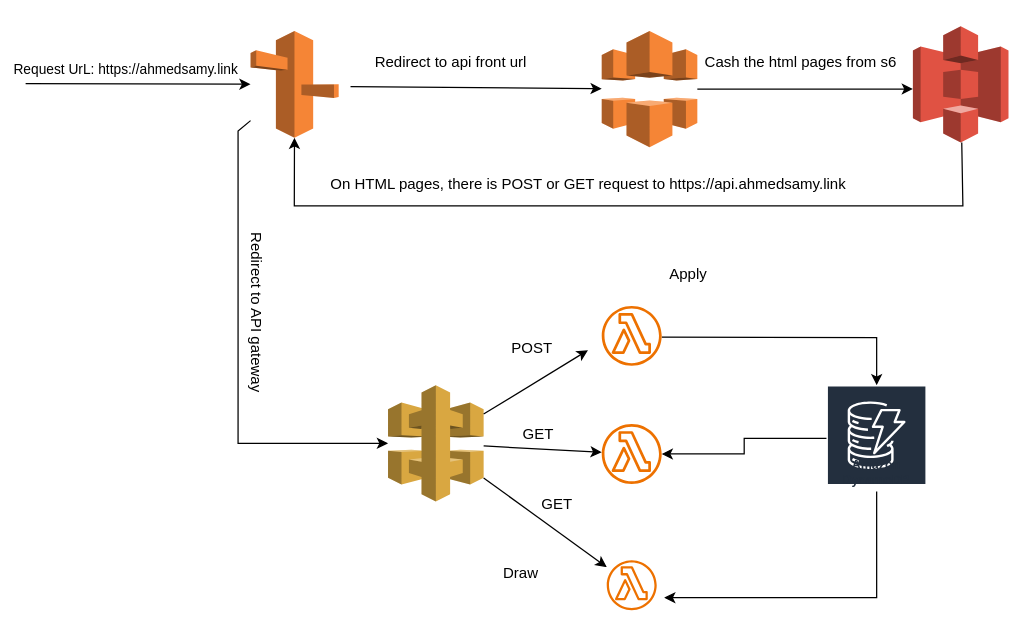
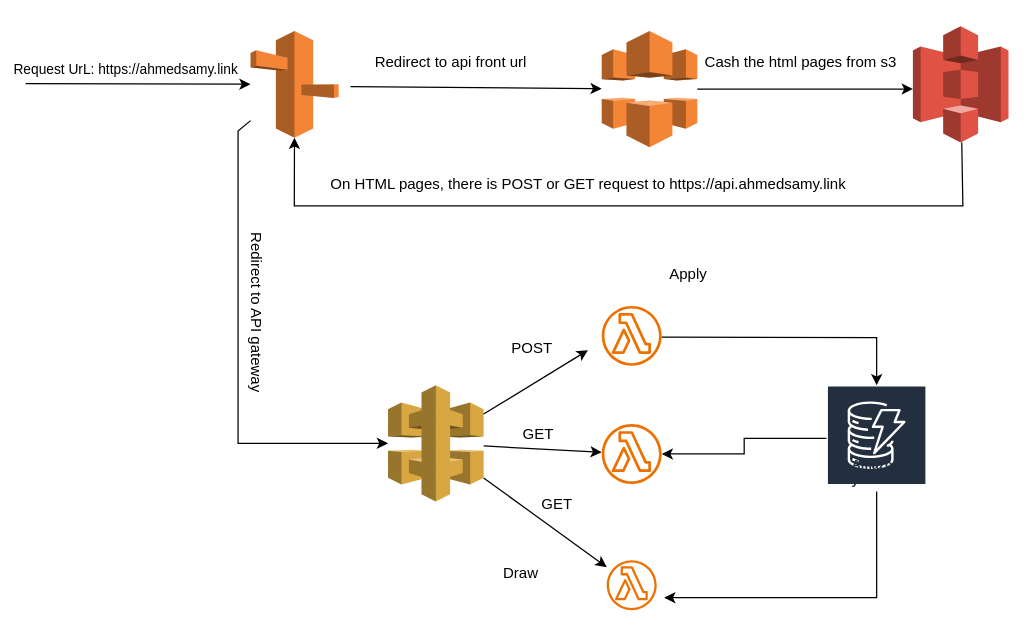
node "Cash the html pages from s6": label "Cash the html pages from s6" -> "Cash the html pages from s3"
